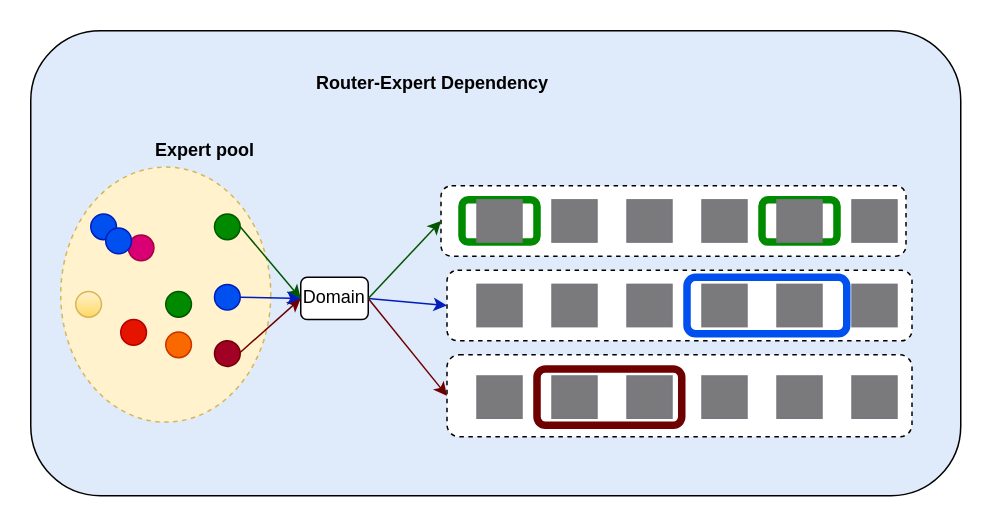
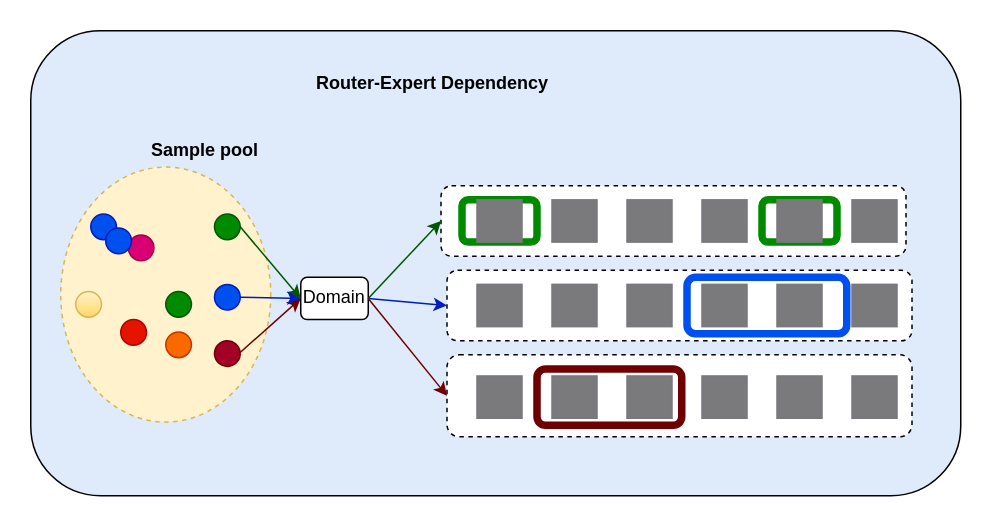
node "Expert pool": label "Expert pool" -> "Sample pool"
